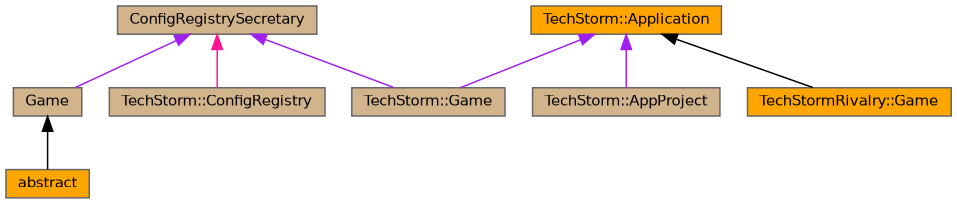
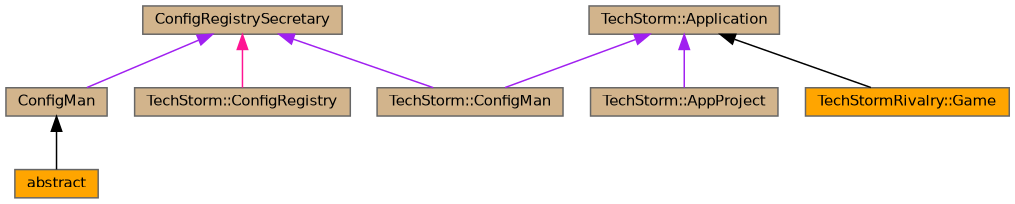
node "TechStorm::Application": fillcolor orange -> tan
node "Game": label "Game" -> "ConfigMan"
node "TechStorm::Game": label "TechStorm::Game" -> "TechStorm::ConfigMan"
